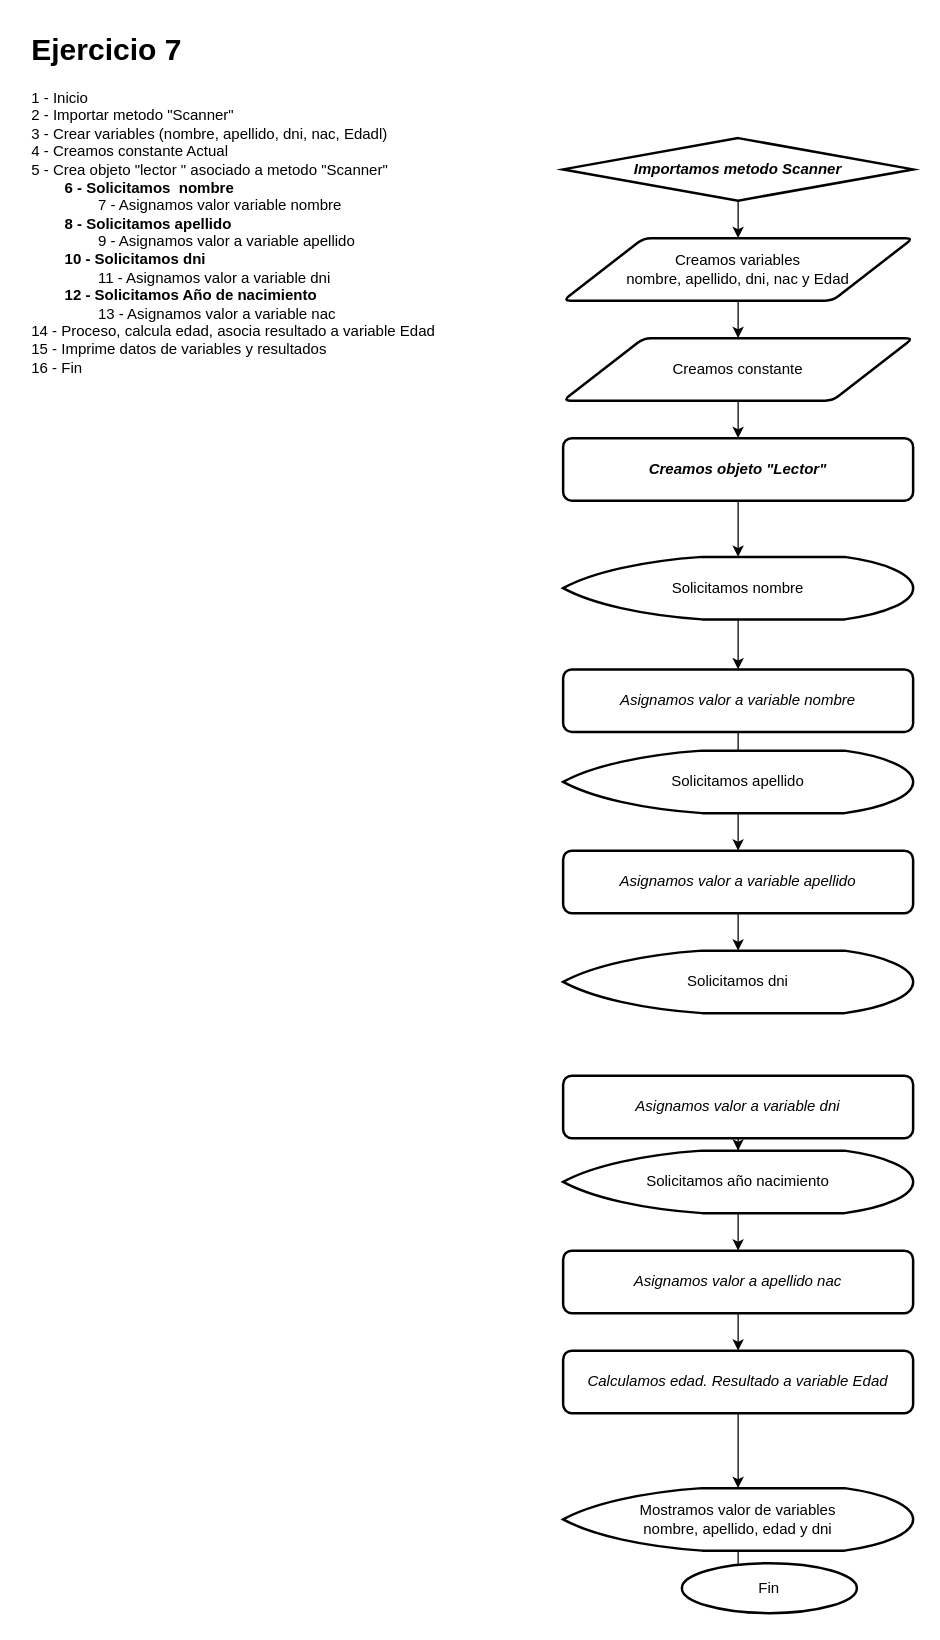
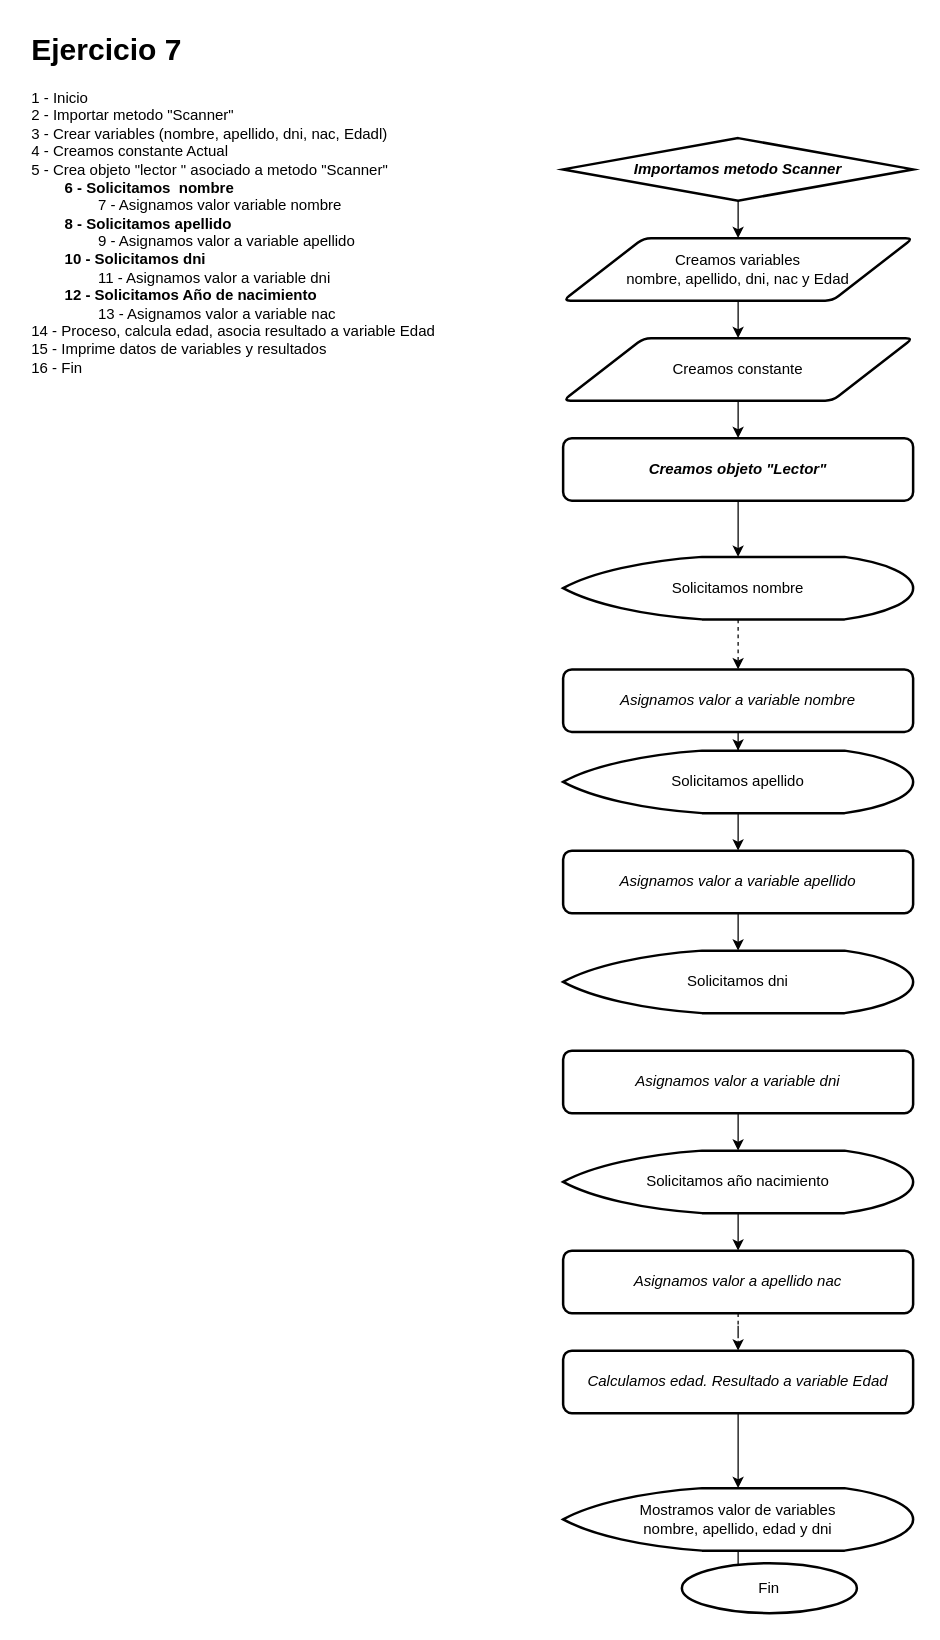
edge "Solicitamos nombre" -> "Asignamos valor a variable nombre": style solid -> dashed
edge "Asignamos valor a variable nombre" -- "Solicitamos apellido": arrowhead none -> classic
node "Asignamos valor a variable dni": moved (738, 1107) -> (738, 1082)
edge "Asignamos valor a apellido nac" -> "Calculamos edad. Resultado a variable Edad": style solid -> dashed
